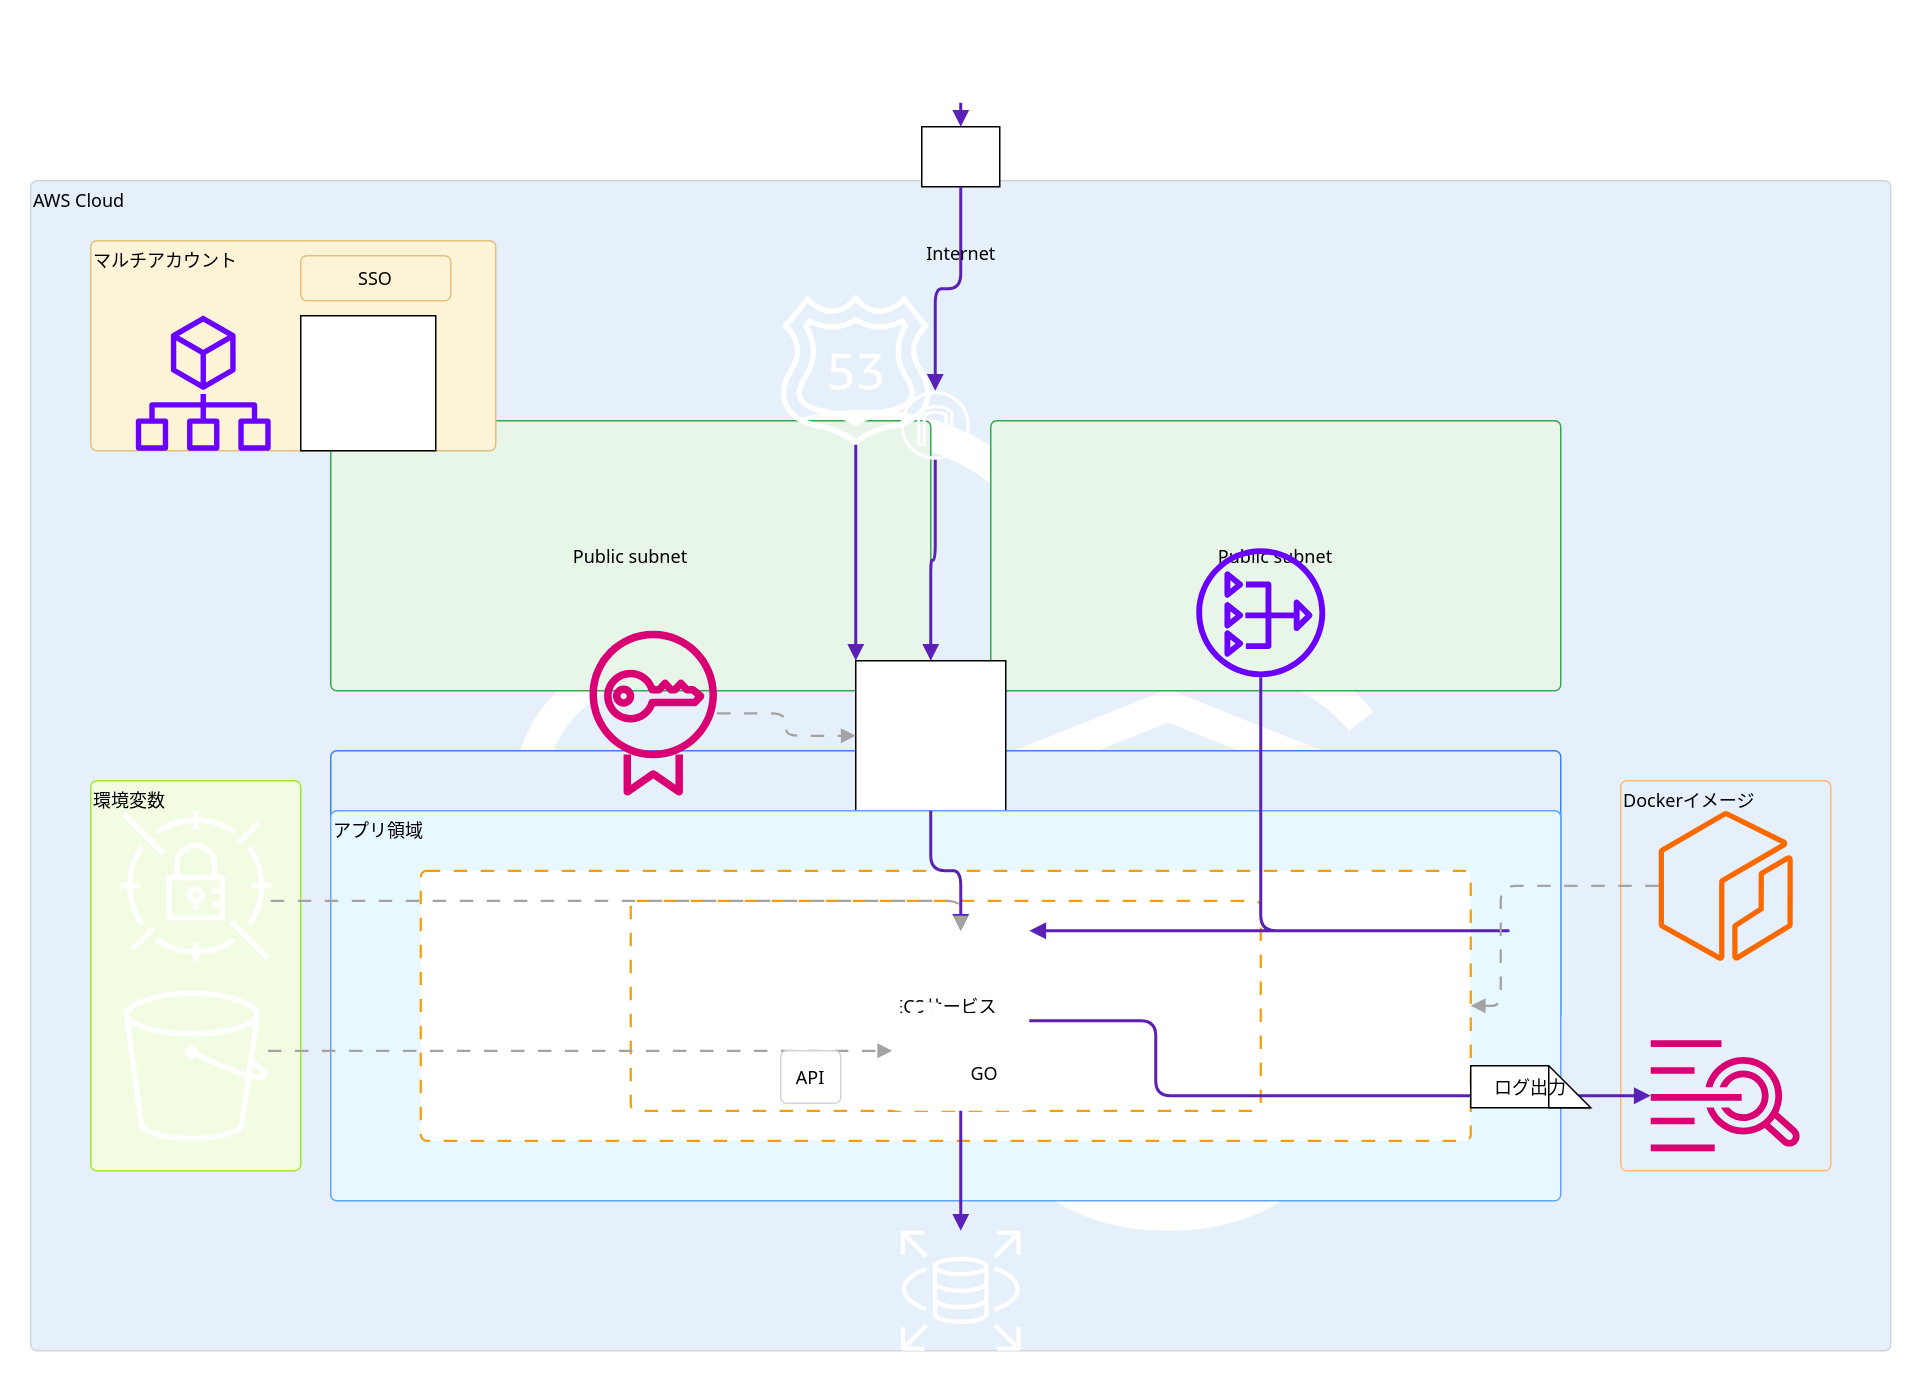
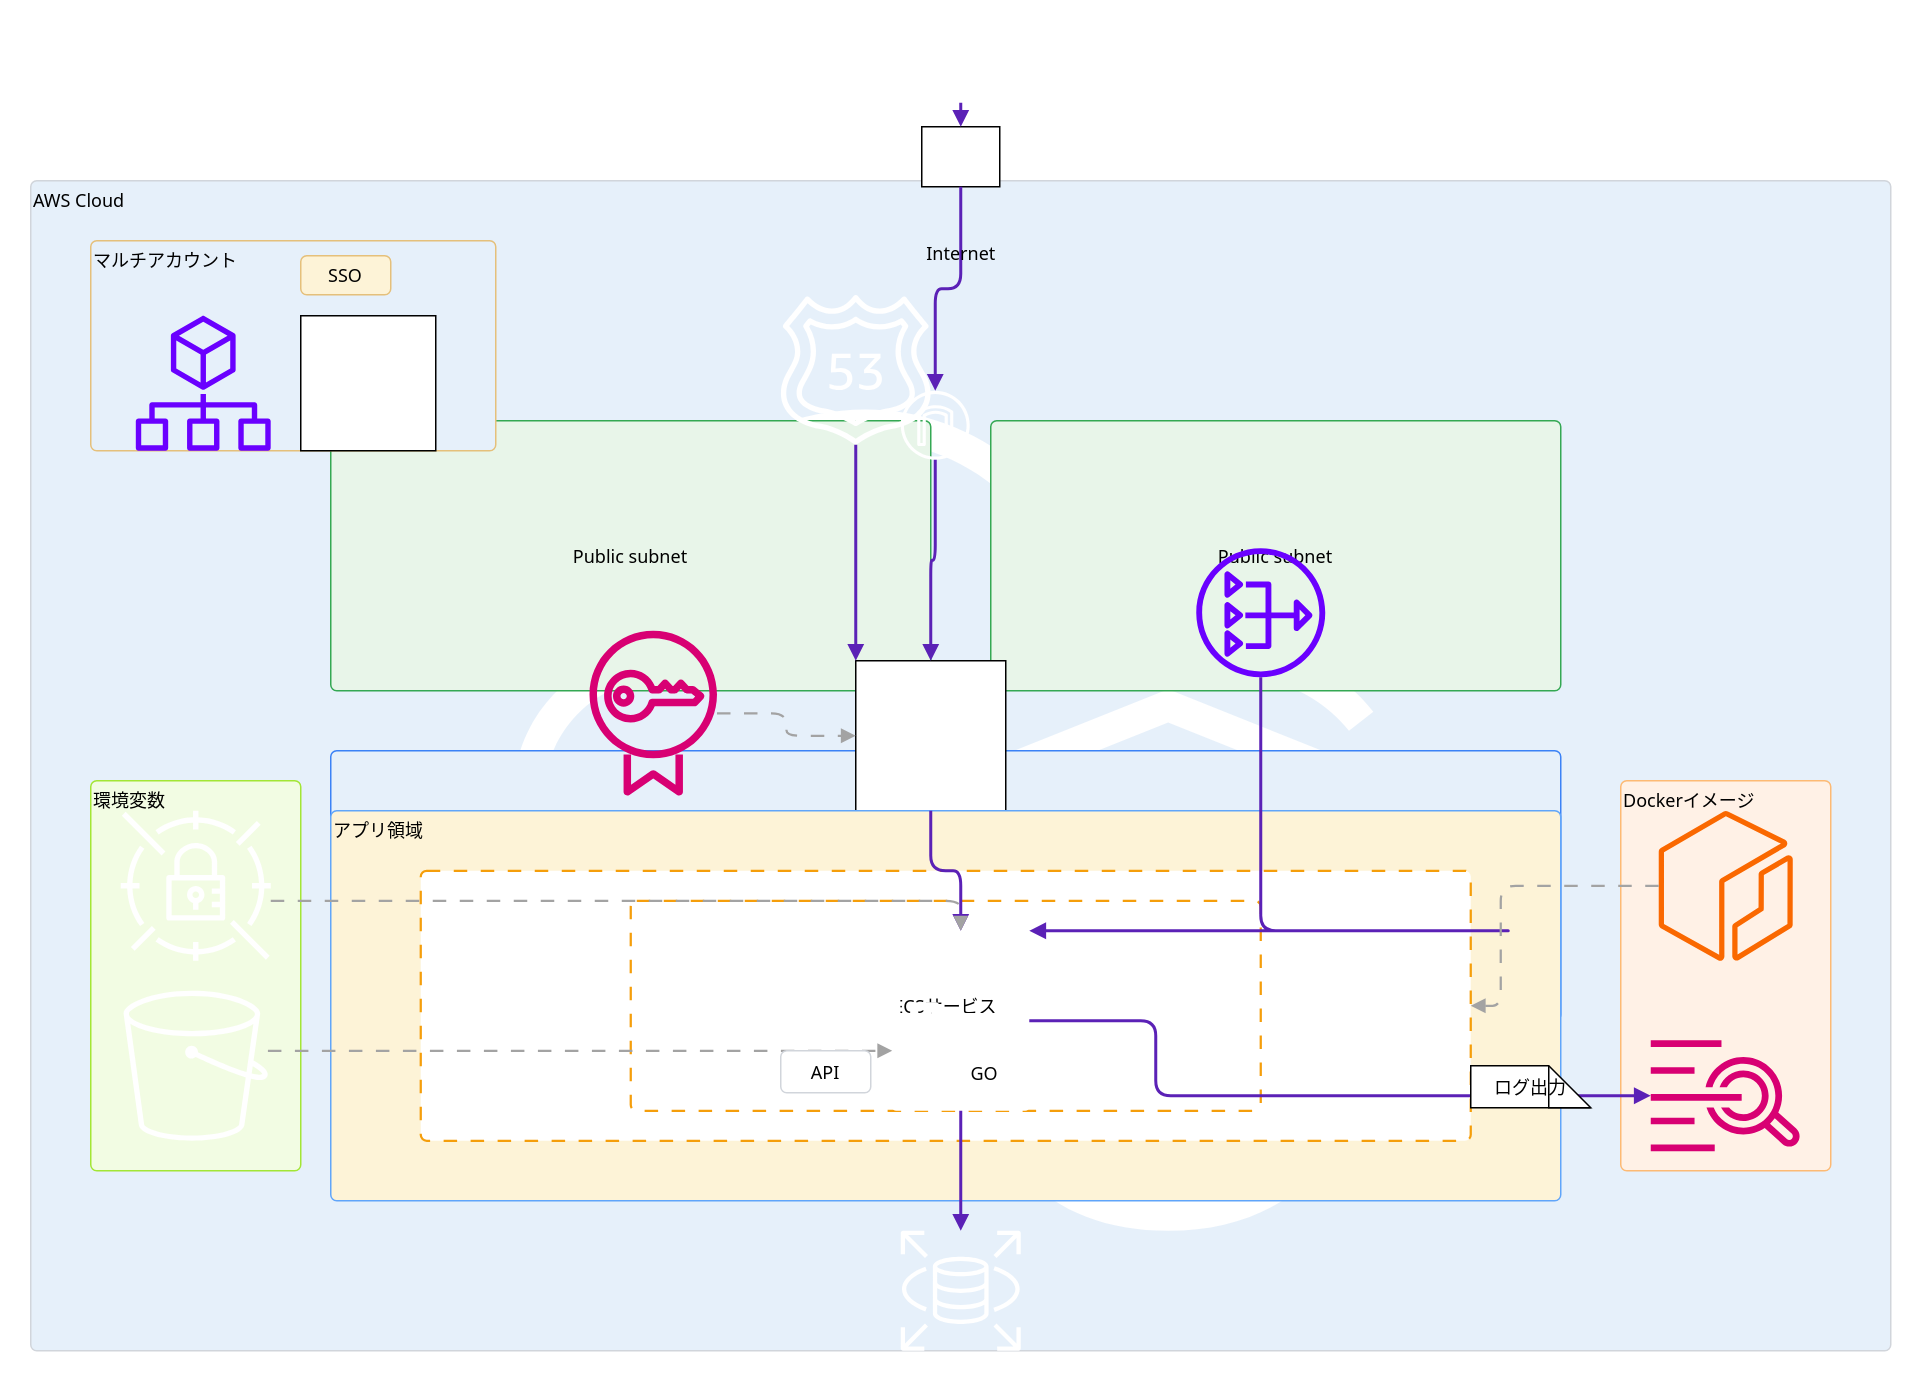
node "SSO": size 150x45 -> 90x39
node "マルチアカウント": fillcolor #fdf3d7 -> #e6f0fa
node "アプリ領域": fillcolor #e7f8ff -> #fdf3d7
node "Dockerイメージ": fillcolor #e6f0fa -> #fff1e6
node "API": size 60x53 -> 90x42
